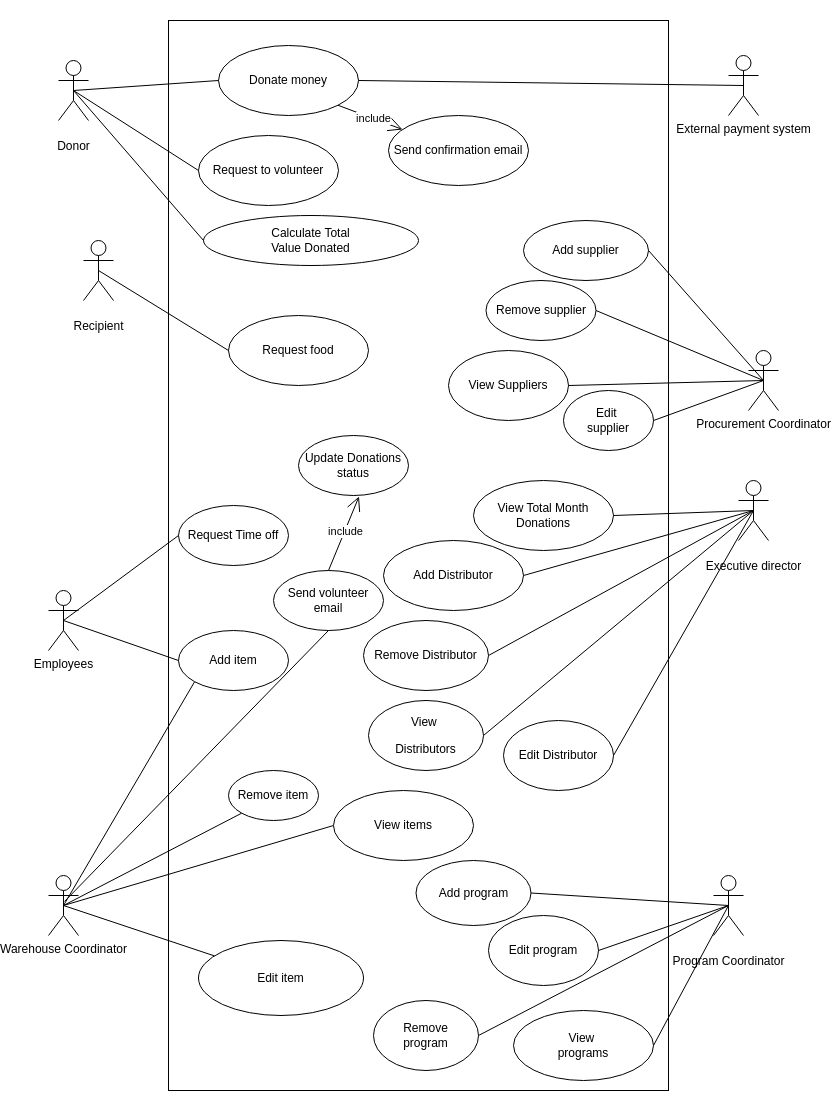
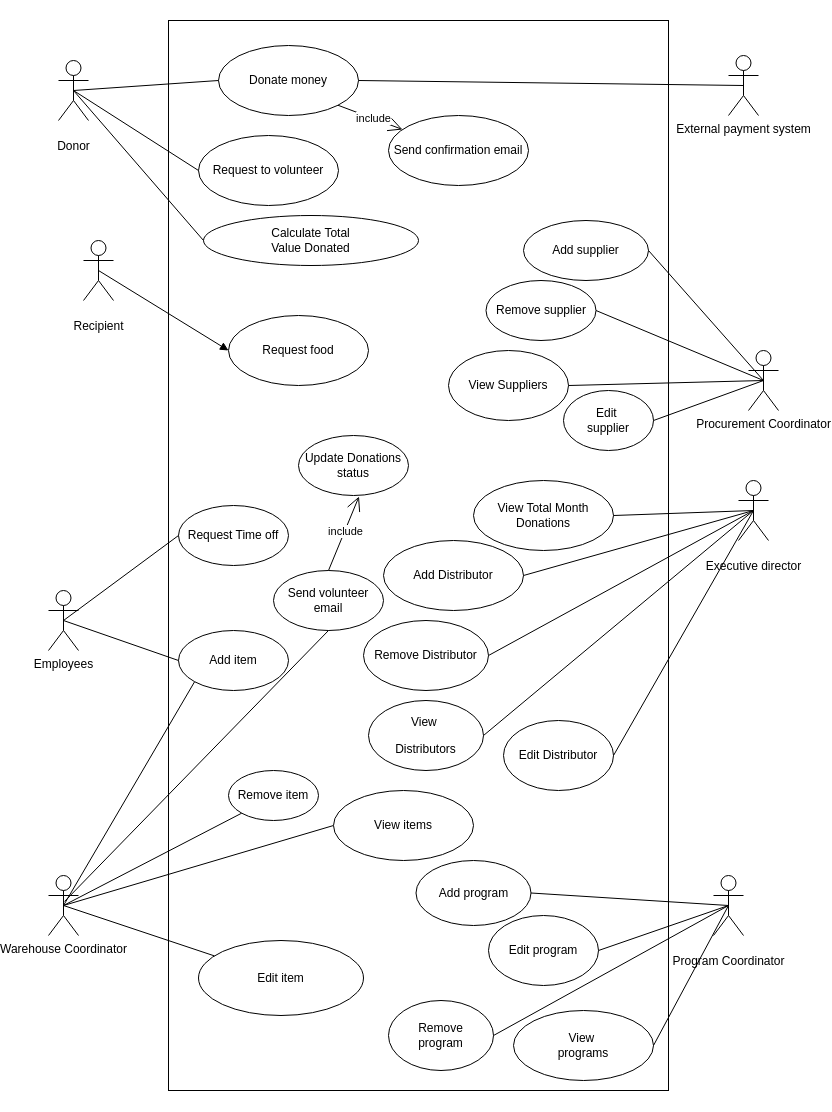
edge "Recipient" -- "Request food": arrowhead none -> block
node "Remove program": moved (426, 1036) -> (441, 1036)
